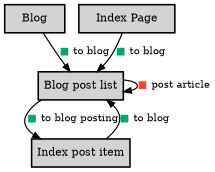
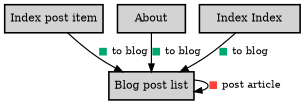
node "Blog": label "Blog" -> "About"
node "Index Page": label "Index Page" -> "Index Index"
edge "Blog post list" -> "Index post item": removed, label "■ to blog posting"
